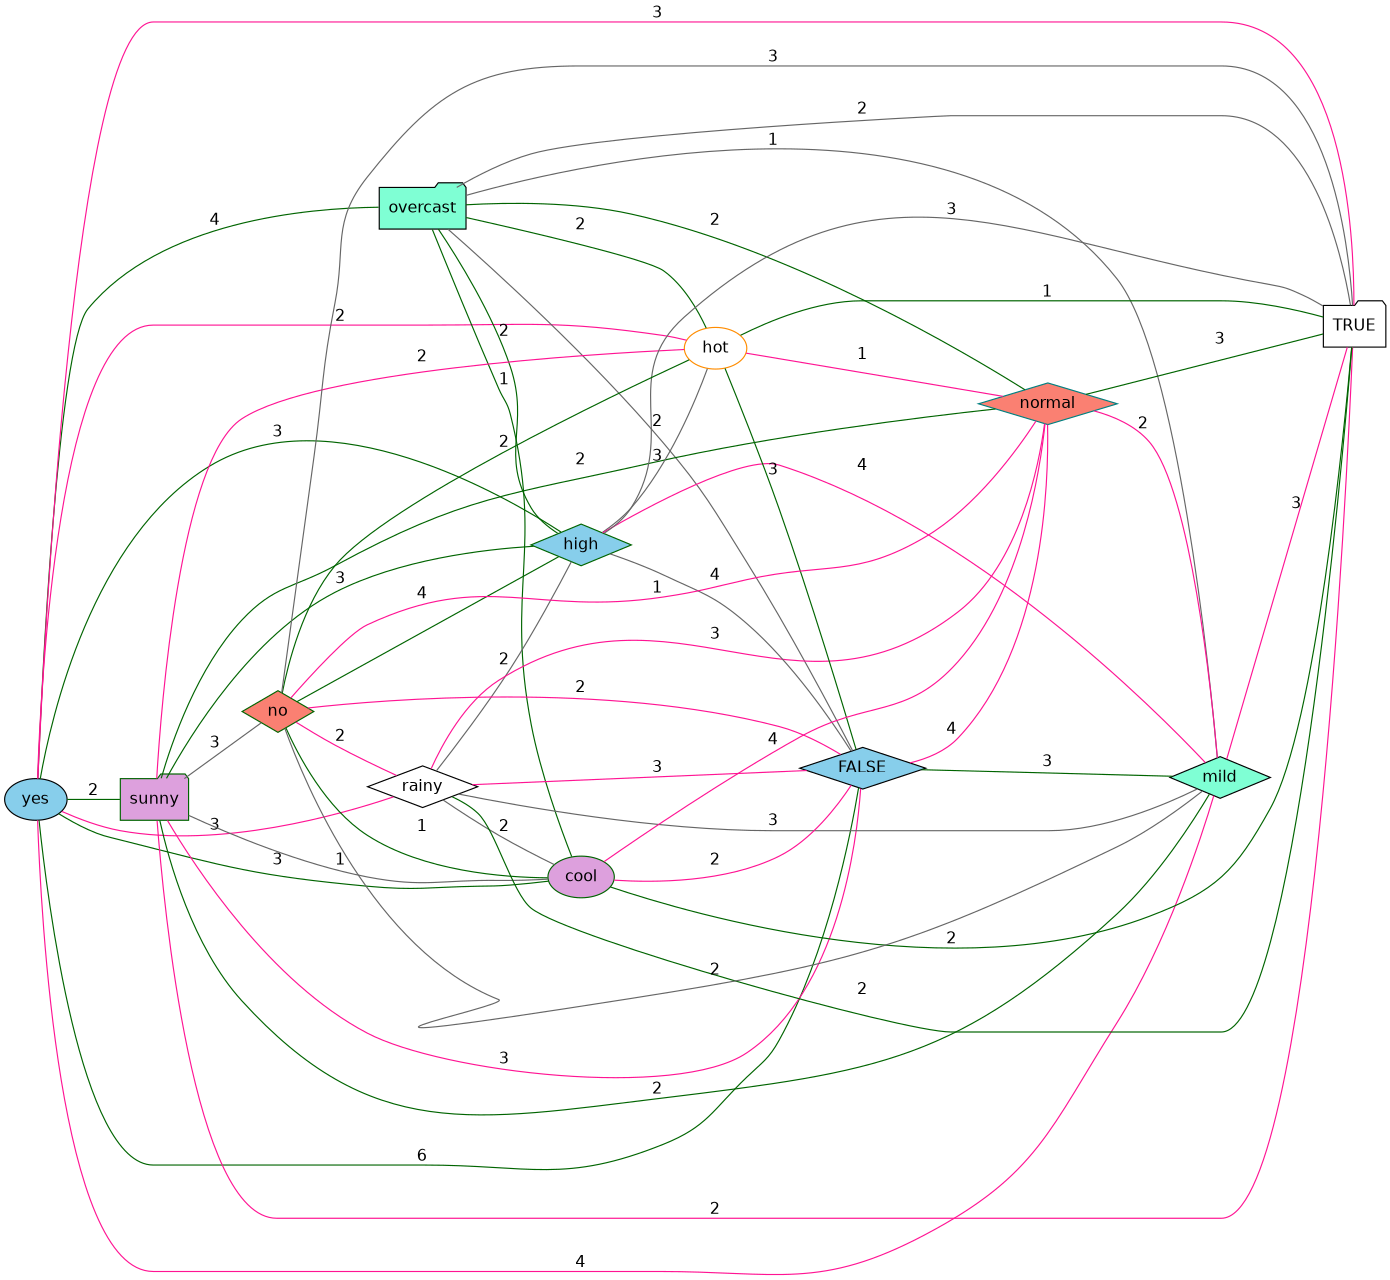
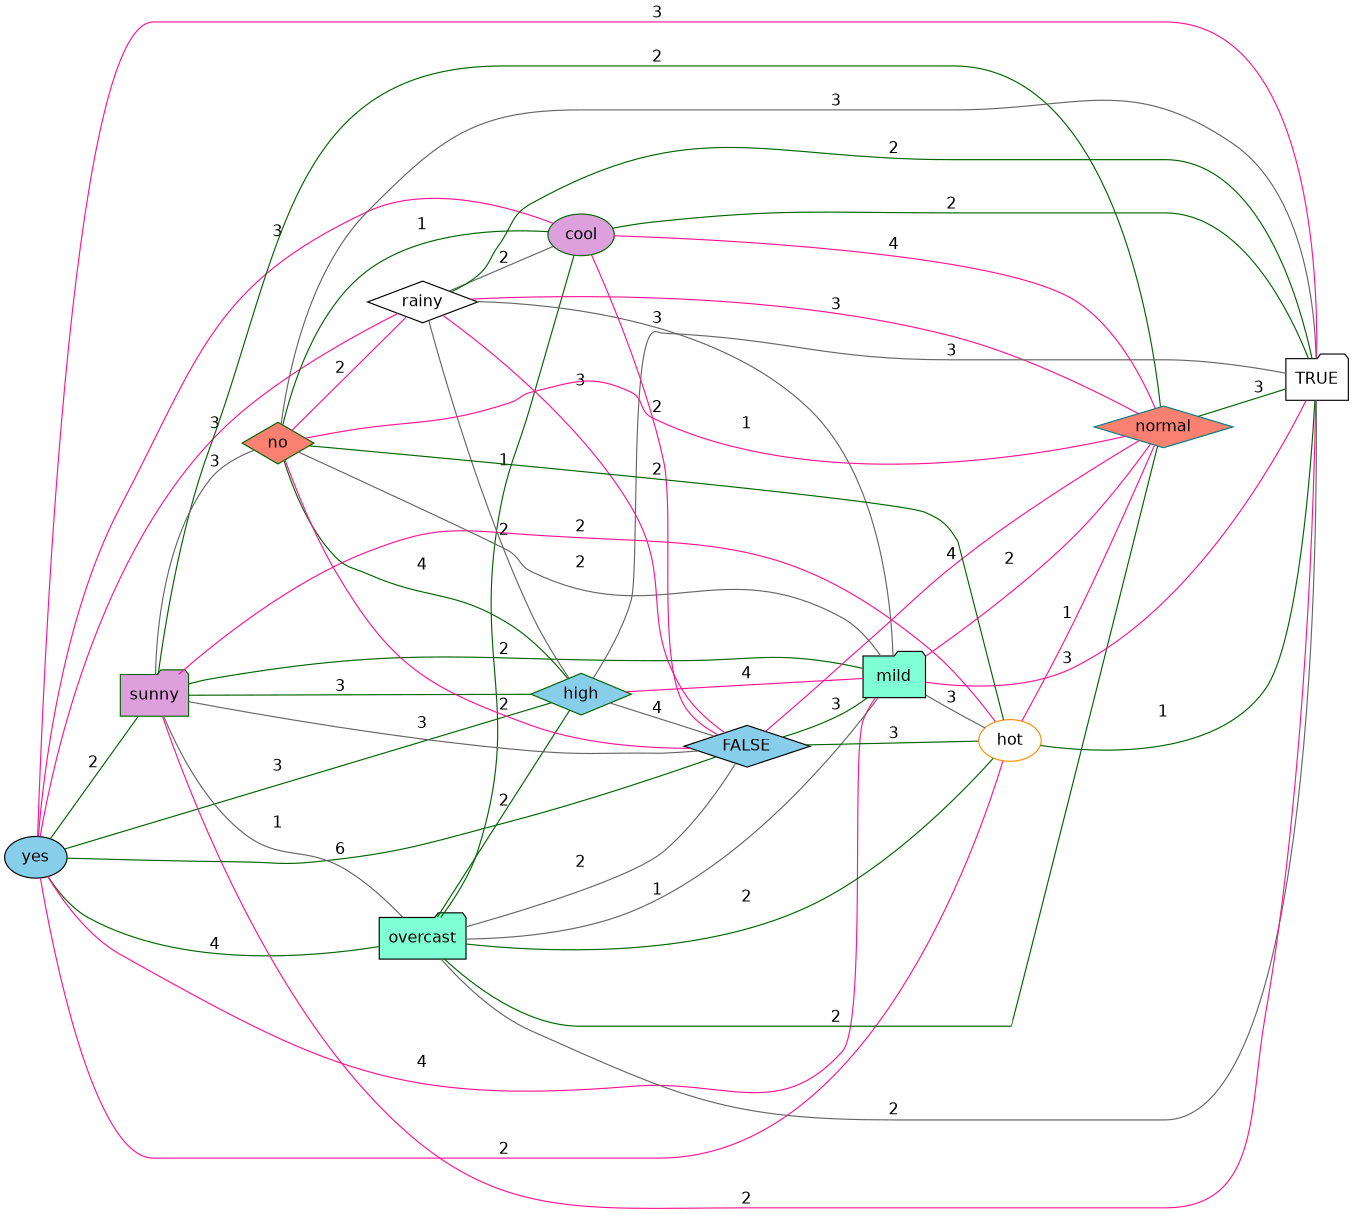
edge "hot" -- "high": now "hot" -- "mild"
node "mild": shape diamond -> folder
edge "sunny" -- "cool": now "sunny" -- "overcast"
edge "yes" -- "cool": color darkgreen -> deeppink
edge "FALSE" -- "sunny": color deeppink -> gray40
